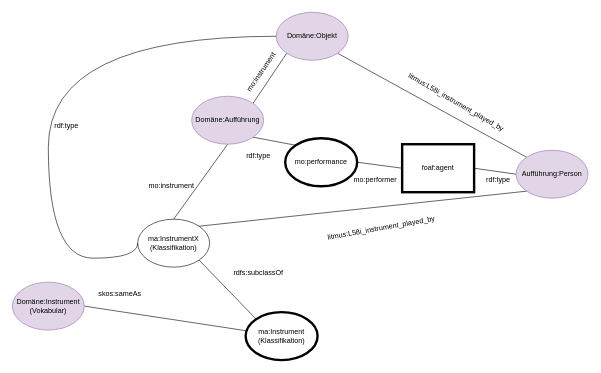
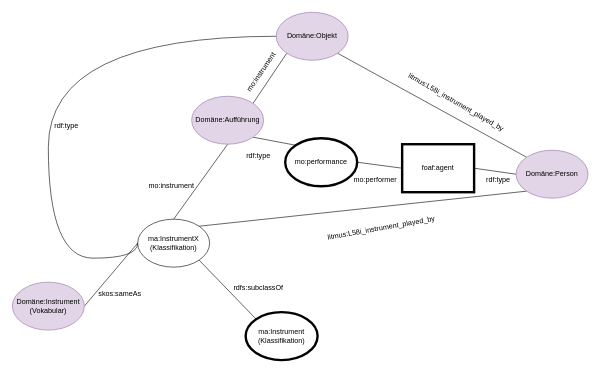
node "Aufführung:Person": label "Aufführung:Person" -> "Domäne:Person"
node "rdfs:subclassOf": moved (258, 273) -> (258, 288)
edge "Domäne:Instrument (Vokabular)" -- "ma:Instrument (Klassifikation)": now "Domäne:Instrument (Vokabular)" -- "ma:InstrumentX (Klassifikation)"
